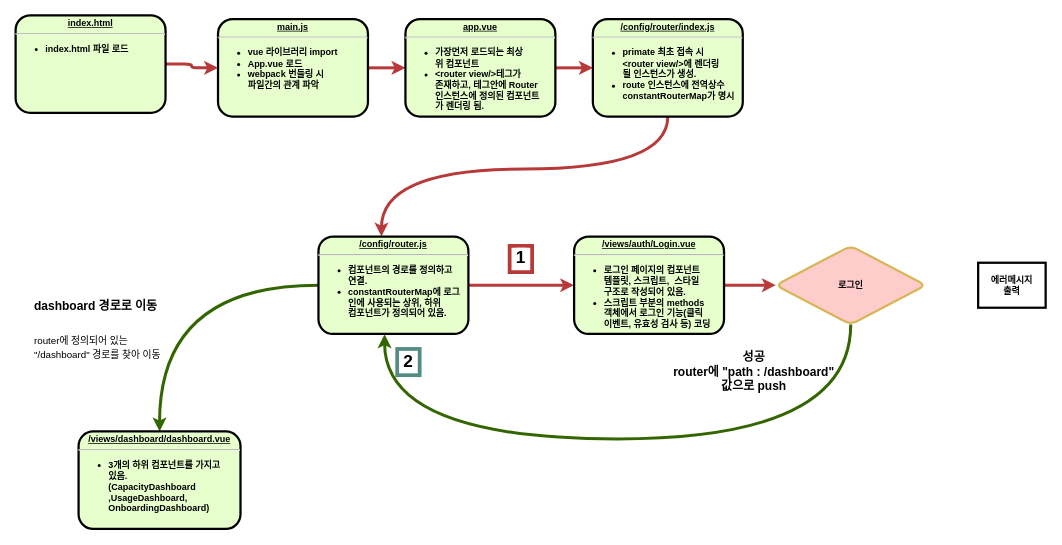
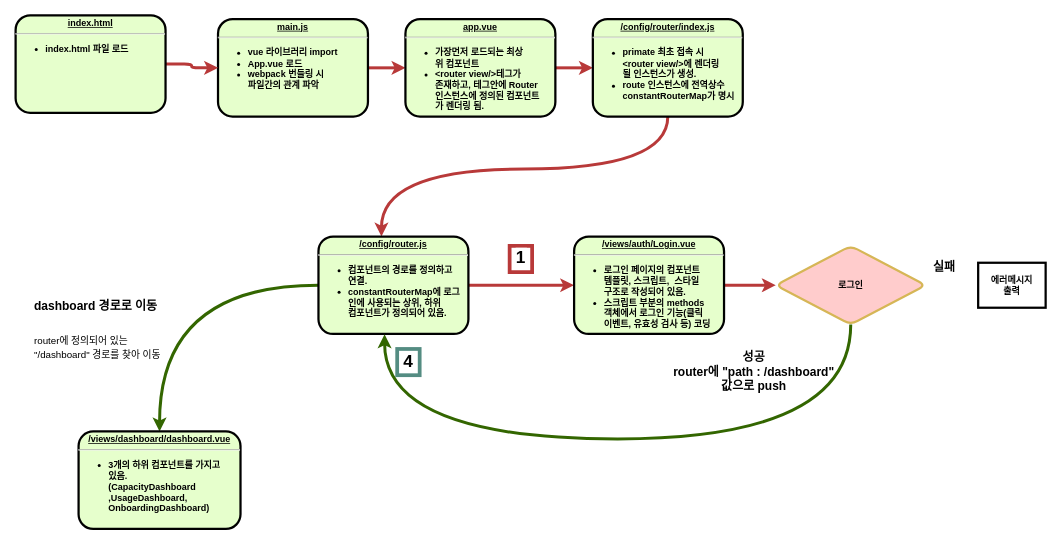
node "실패": added
node "2": label "2" -> "4"
